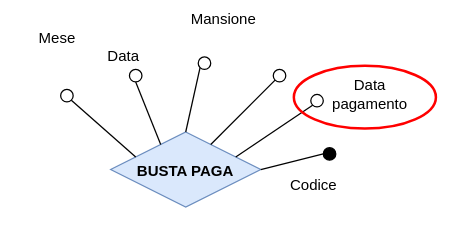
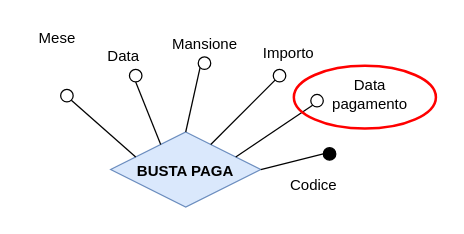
node "Mansione": moved (223, 19) -> (204, 44)
node "Importo": added
